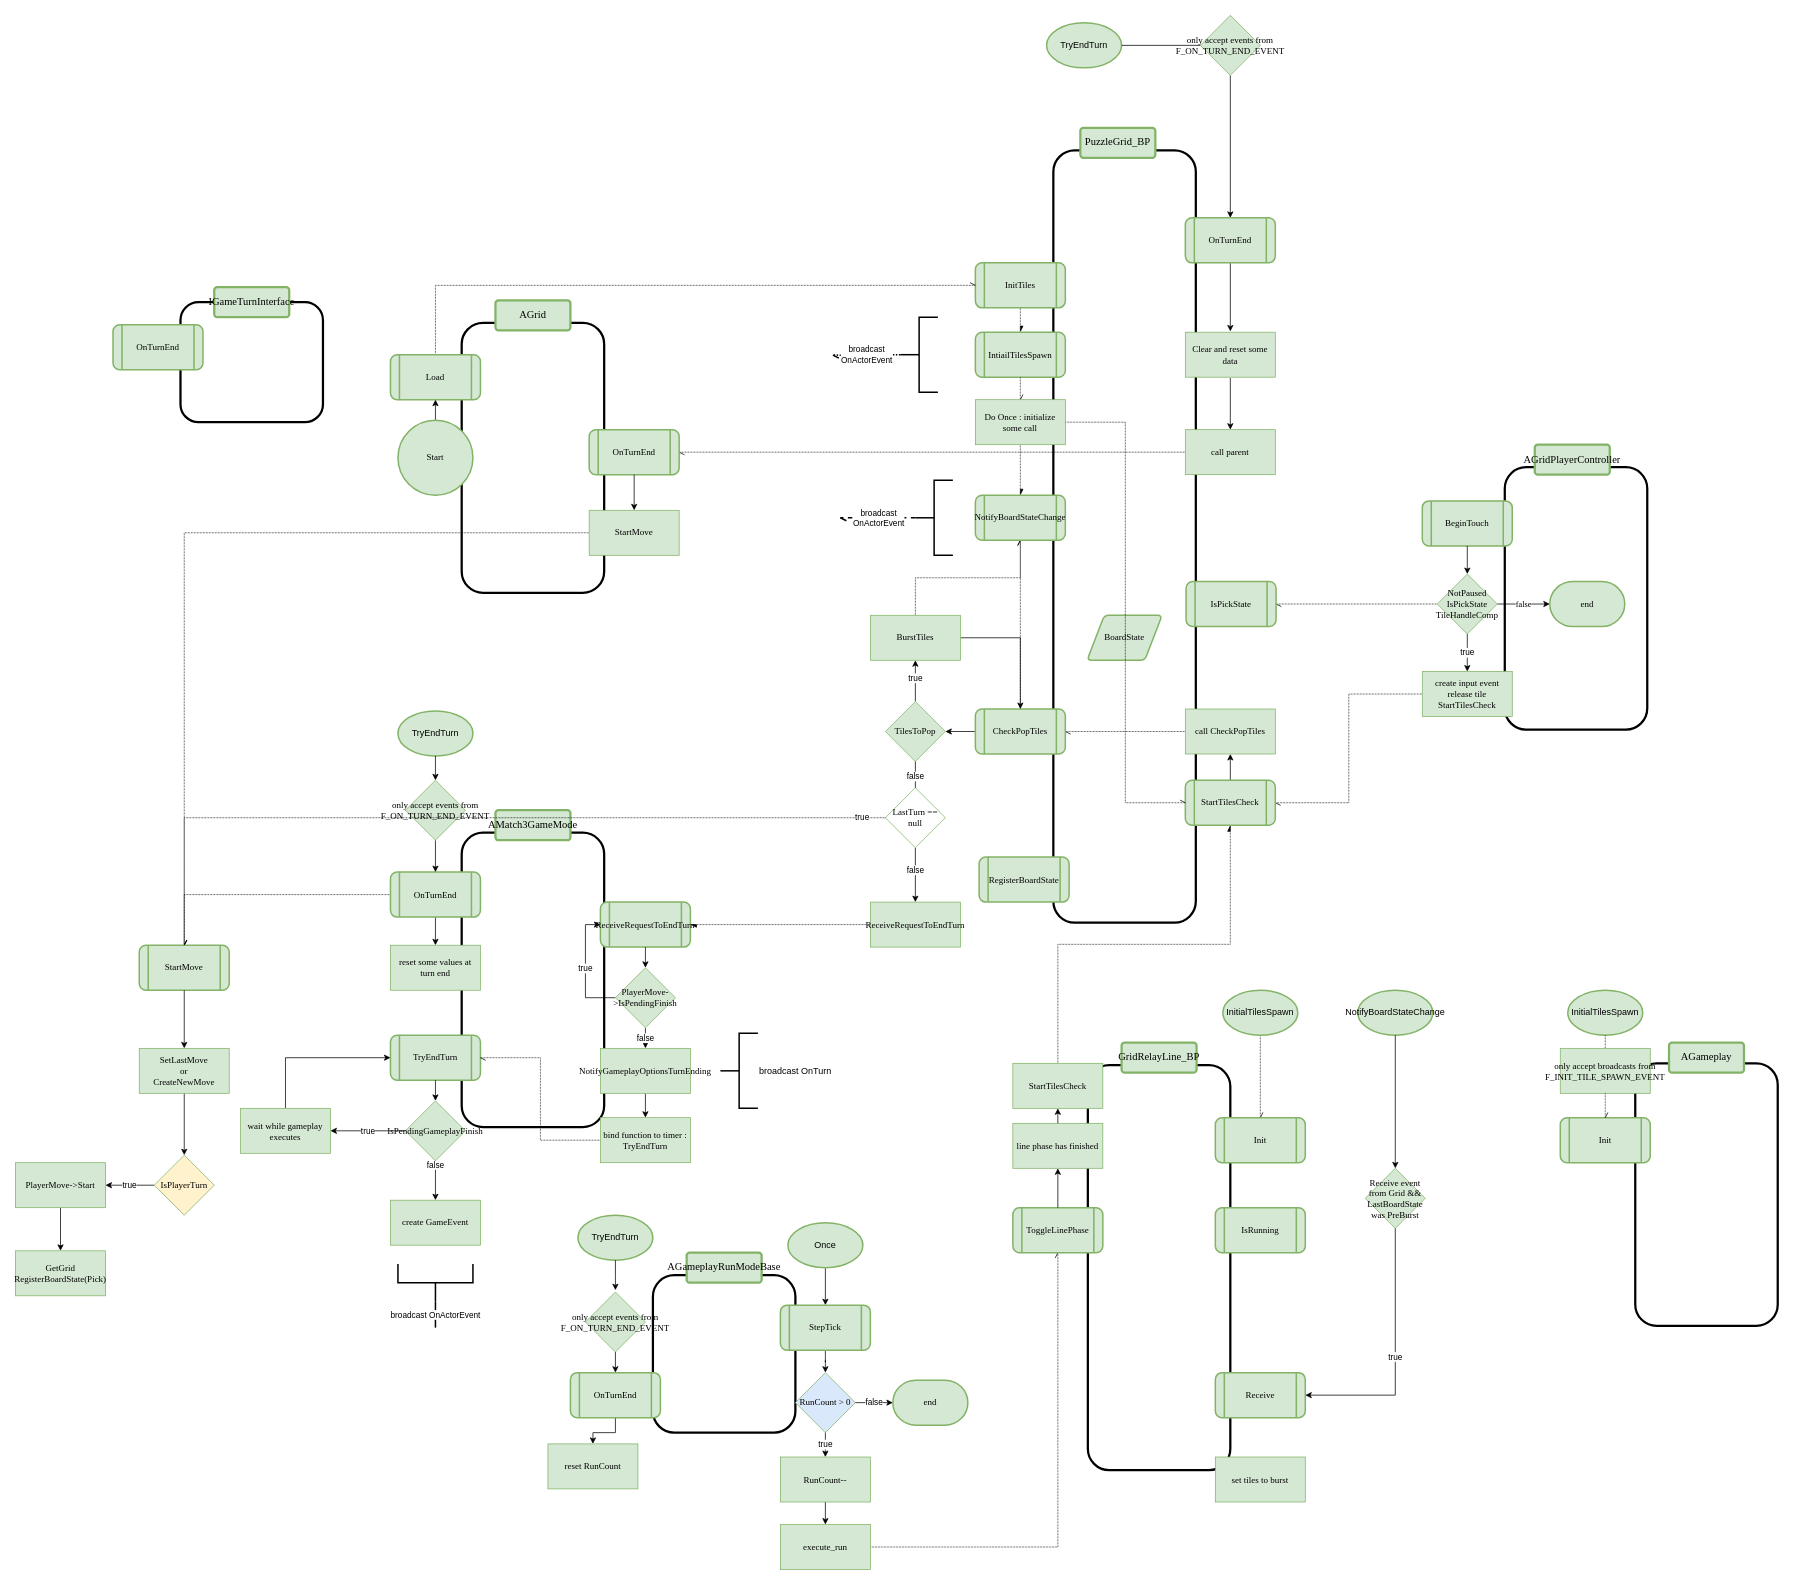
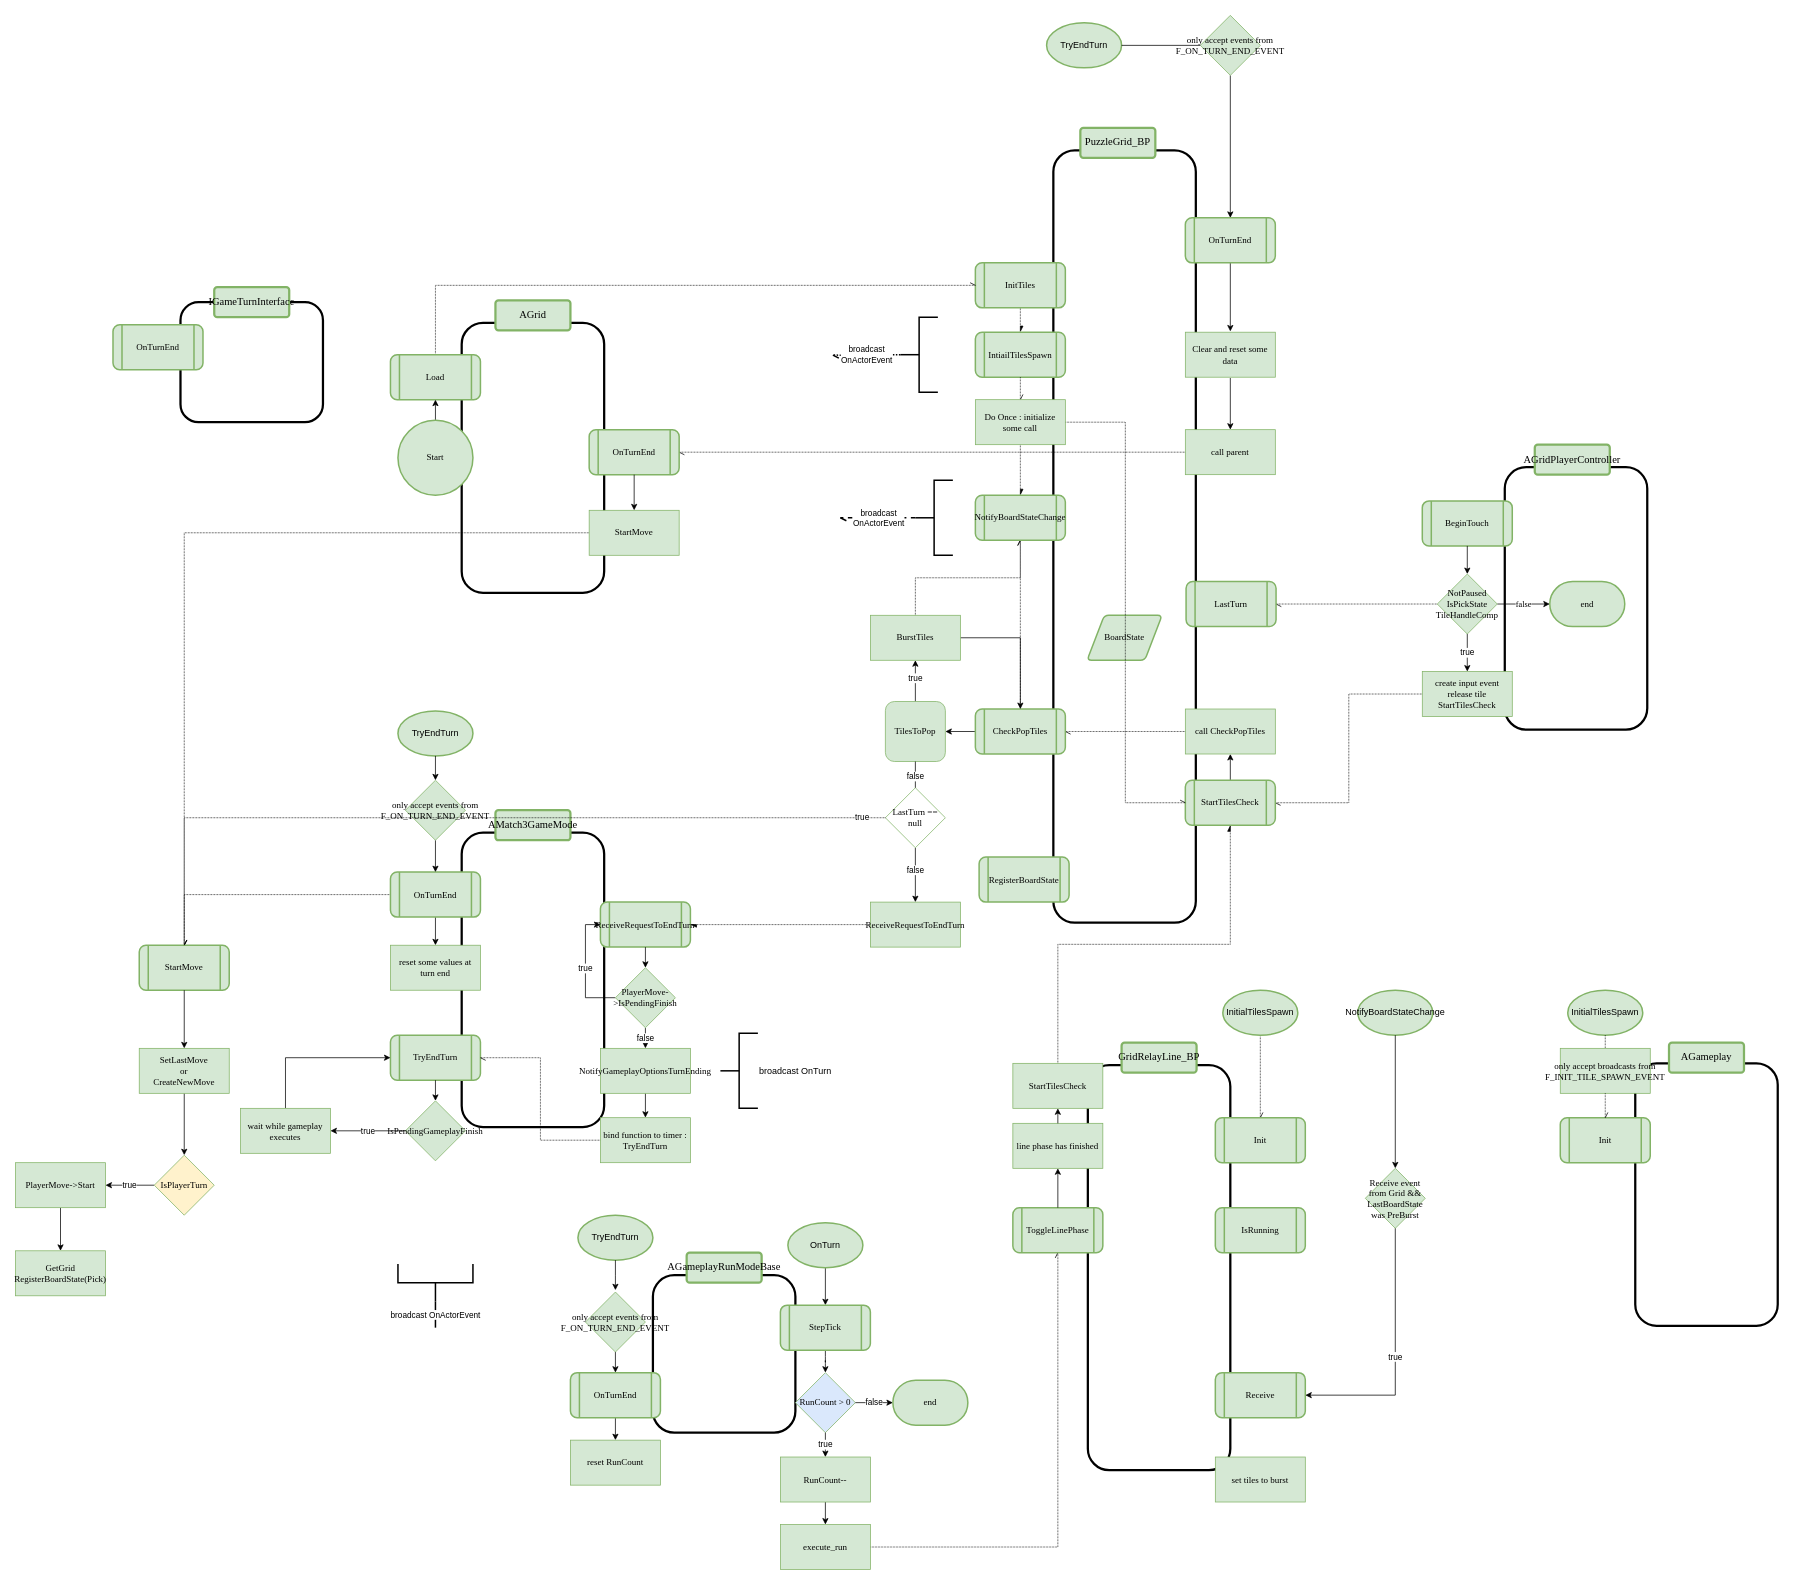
node "IsPickState": label "IsPickState" -> "LastTurn"
node "TilesToPop": shape diamond -> rounded rectangle
edge "IsPendingGameplayFinish" -> "create GameEvent": removed, label "false"
node "create GameEvent": removed
node "Once": label "Once" -> "OnTurn"
node "reset RunCount": moved (593, 1467) -> (615, 1463)
